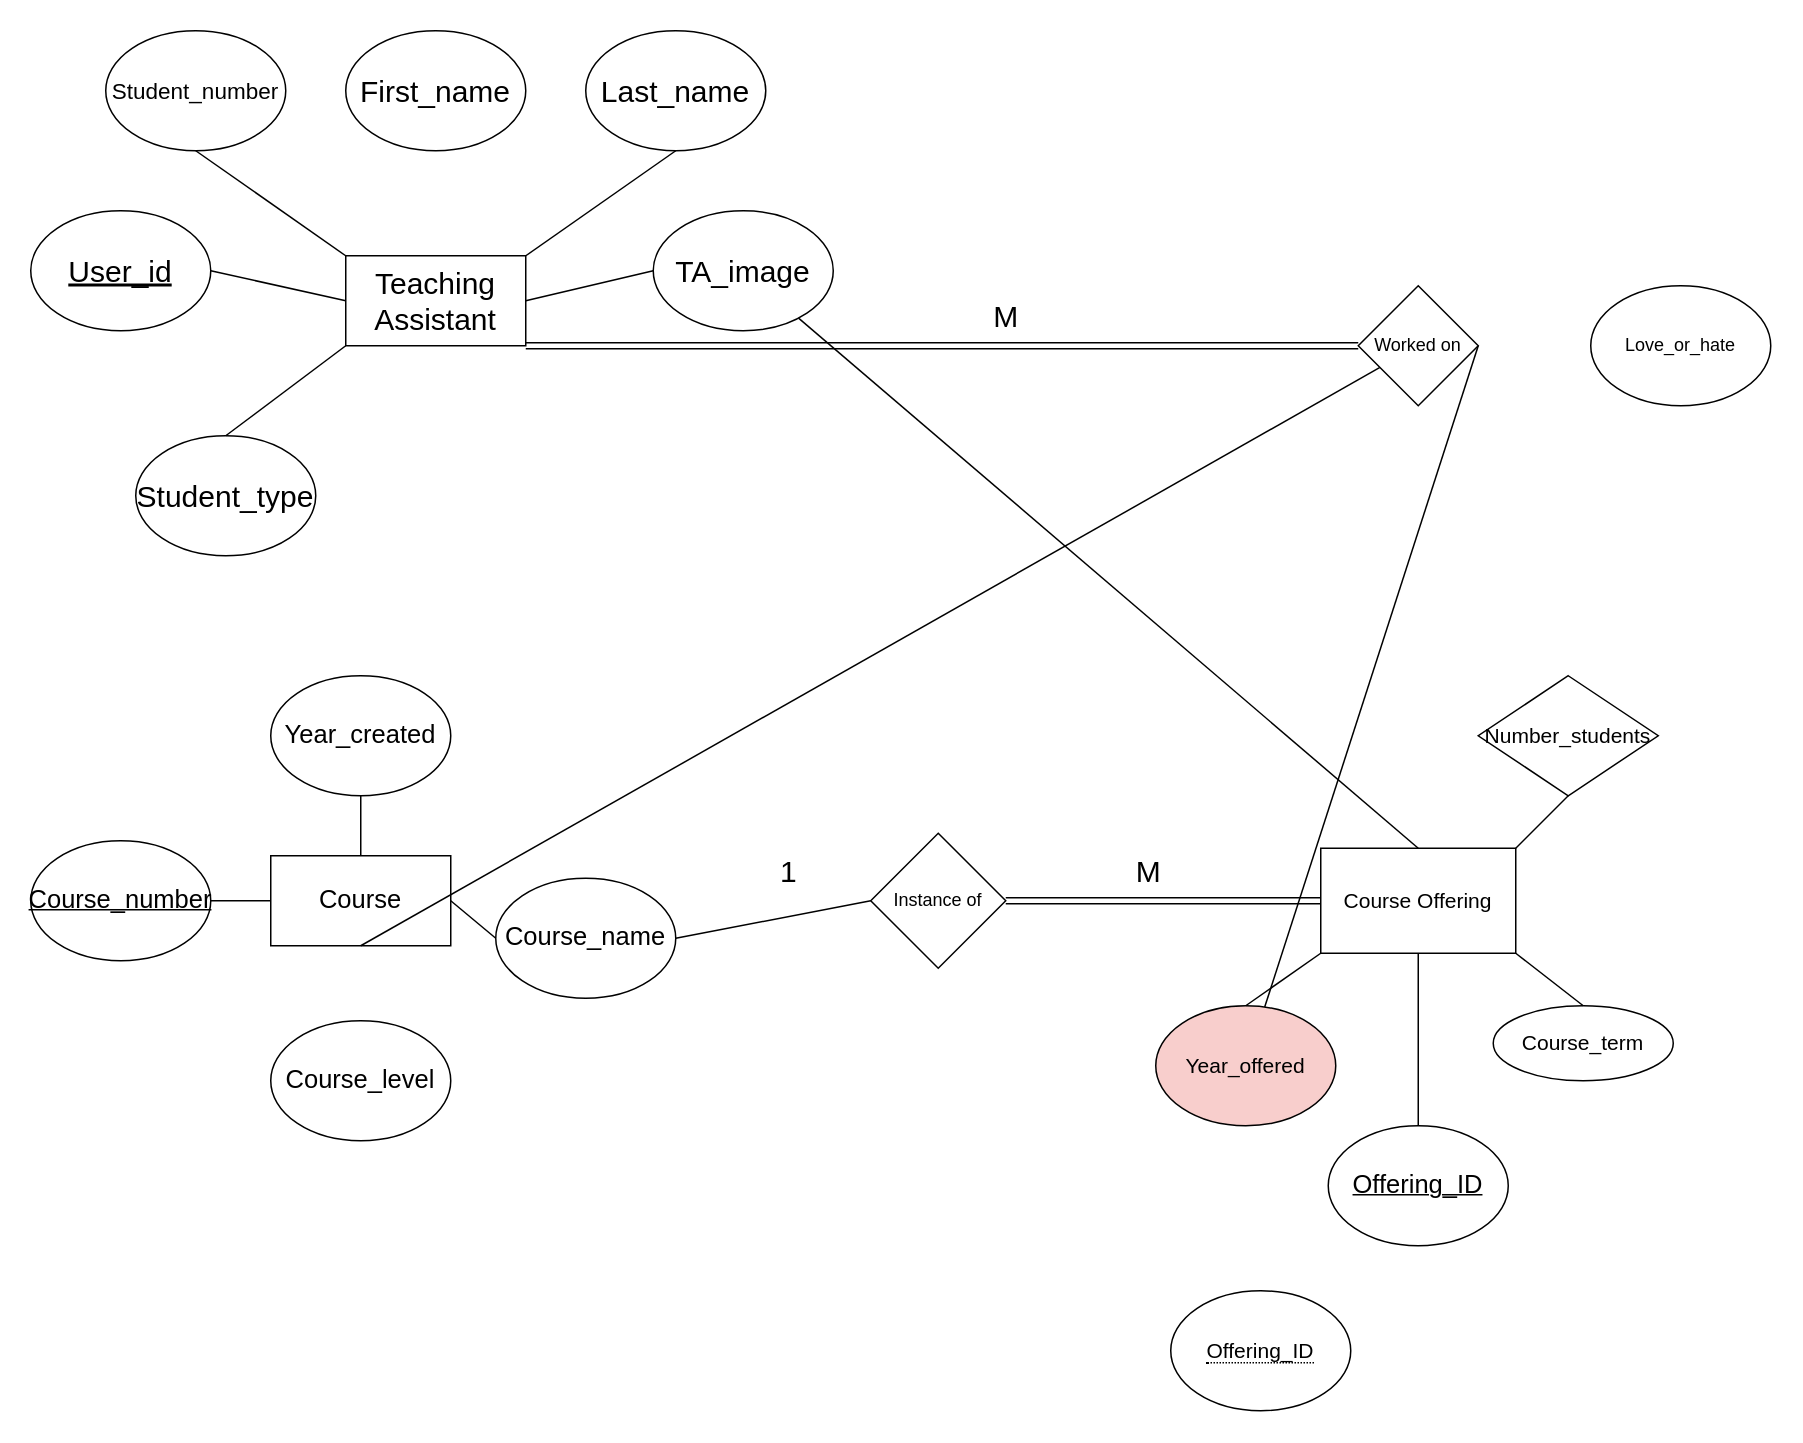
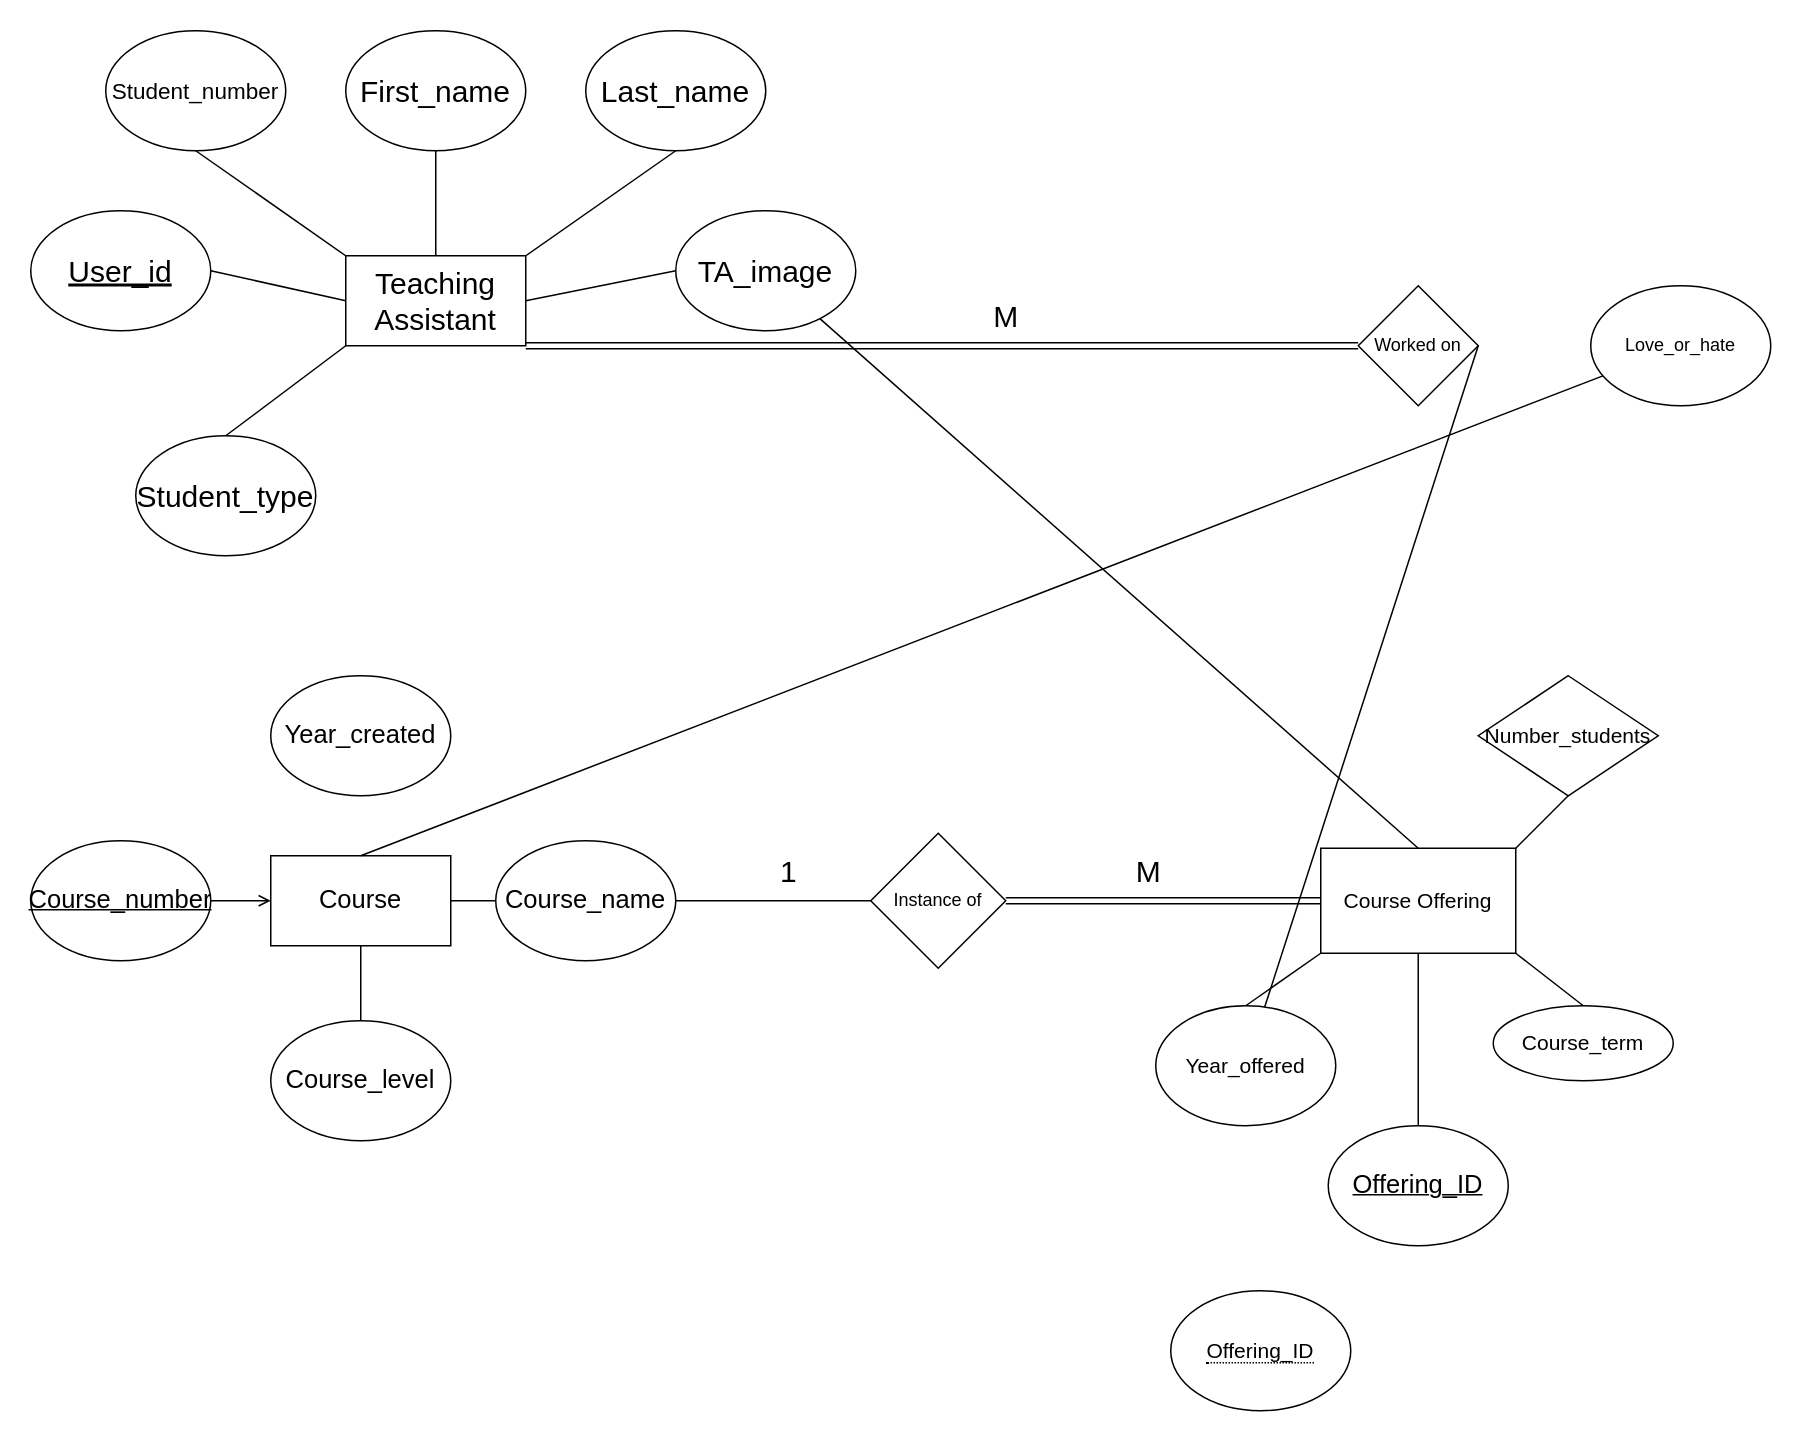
edge "First_name" -- "Teaching Assistant": added
node "TA_image": moved (743, 271) -> (766, 271)
edge "Worked on" -- "Course": now "Course_level" -- "Course"
edge "Year_created" -- "Course": now "Love_or_hate" -- "Course"
edge "Course_number" -- "Course": arrowhead none -> open
node "Course_name": moved (586, 938) -> (586, 901)
node "Year_offered": fillcolor #f8cecc -> #ffffff
